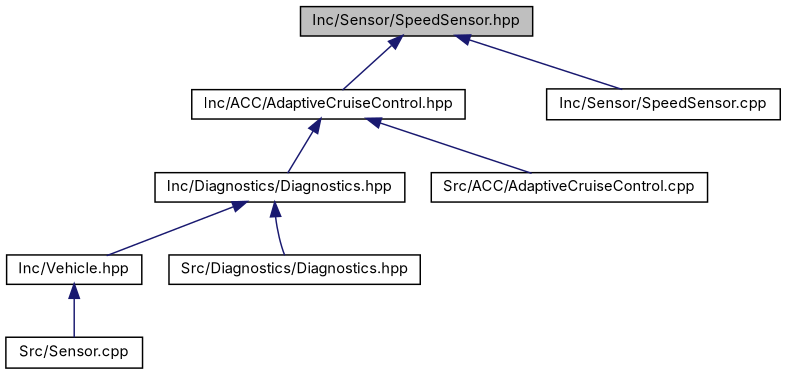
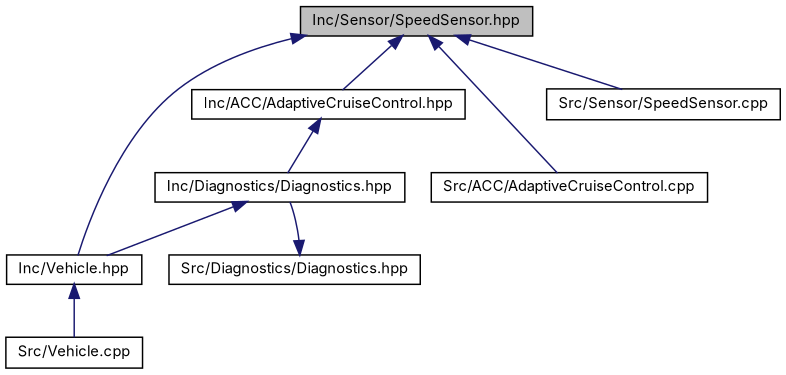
node "Inc/Sensor/SpeedSensor.cpp": label "Inc/Sensor/SpeedSensor.cpp" -> "Src/Sensor/SpeedSensor.cpp"
edge "Inc/Vehicle.hpp" -> "Inc/Sensor/SpeedSensor.hpp": added
edge "Src/ACC/AdaptiveCruiseControl.cpp" -> "Inc/ACC/AdaptiveCruiseControl.hpp": now "Src/ACC/AdaptiveCruiseControl.cpp" -> "Inc/Sensor/SpeedSensor.hpp"
edge "Src/Diagnostics/Diagnostics.hpp" -> "Inc/Diagnostics/Diagnostics.hpp": reversed
node "Src/Sensor.cpp": label "Src/Sensor.cpp" -> "Src/Vehicle.cpp"
